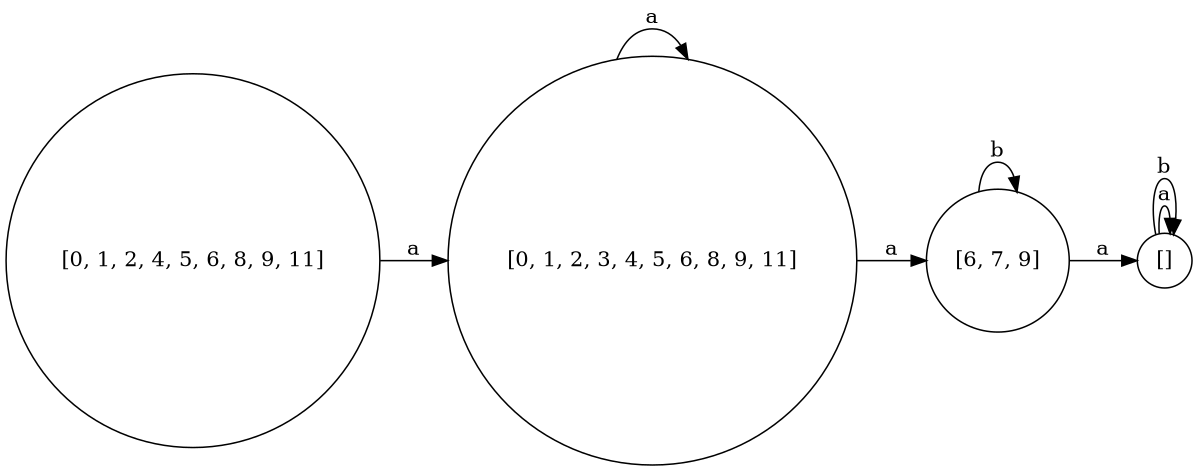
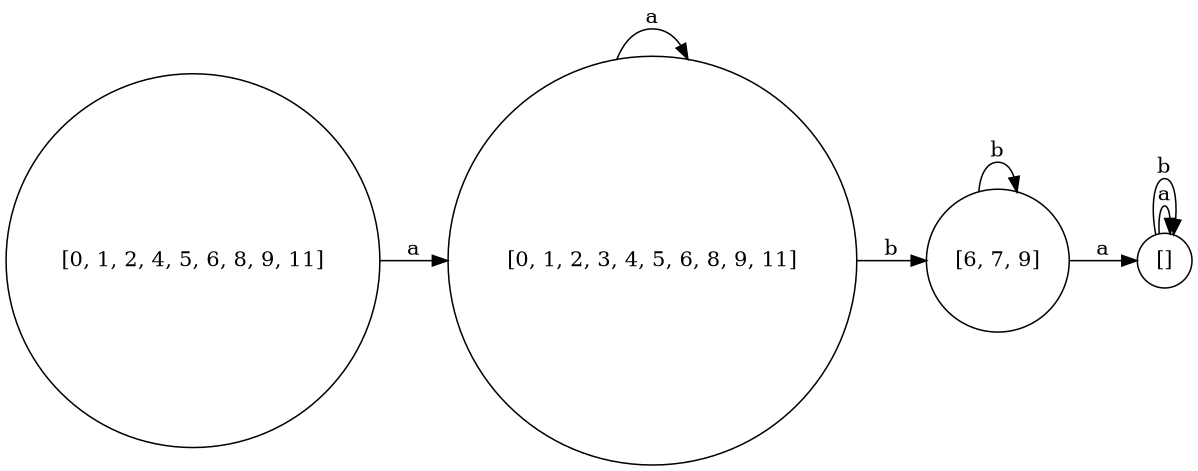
edge "[0, 1, 2, 3, 4, 5, 6, 8, 9, 11]" -> "[6, 7, 9]": label "a" -> "b"
